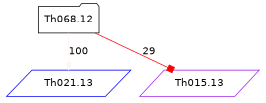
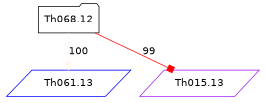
edge "Th068.12" -> "Th015.13": label "29" -> "99"
node "Th021.13": label "Th021.13" -> "Th061.13"
